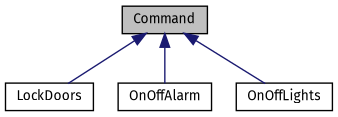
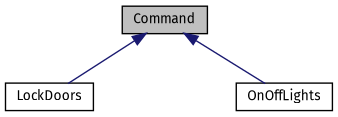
node "OnOffAlarm": removed
